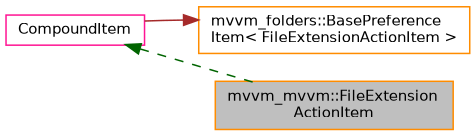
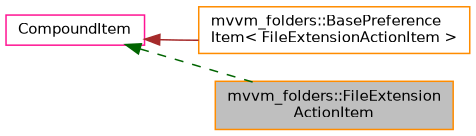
edge "CompoundItem" -> "mvvm_folders::BasePreference Item< FileExtensionActionItem >": reversed
node "mvvm_mvvm::FileExtension ActionItem": label "mvvm_mvvm::FileExtension ActionItem" -> "mvvm_folders::FileExtension ActionItem"
